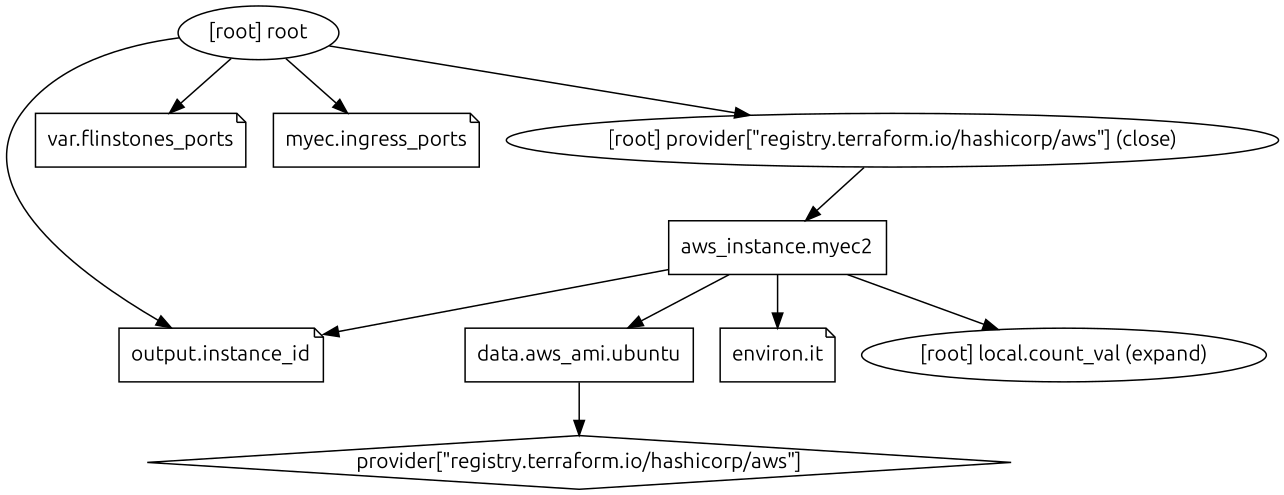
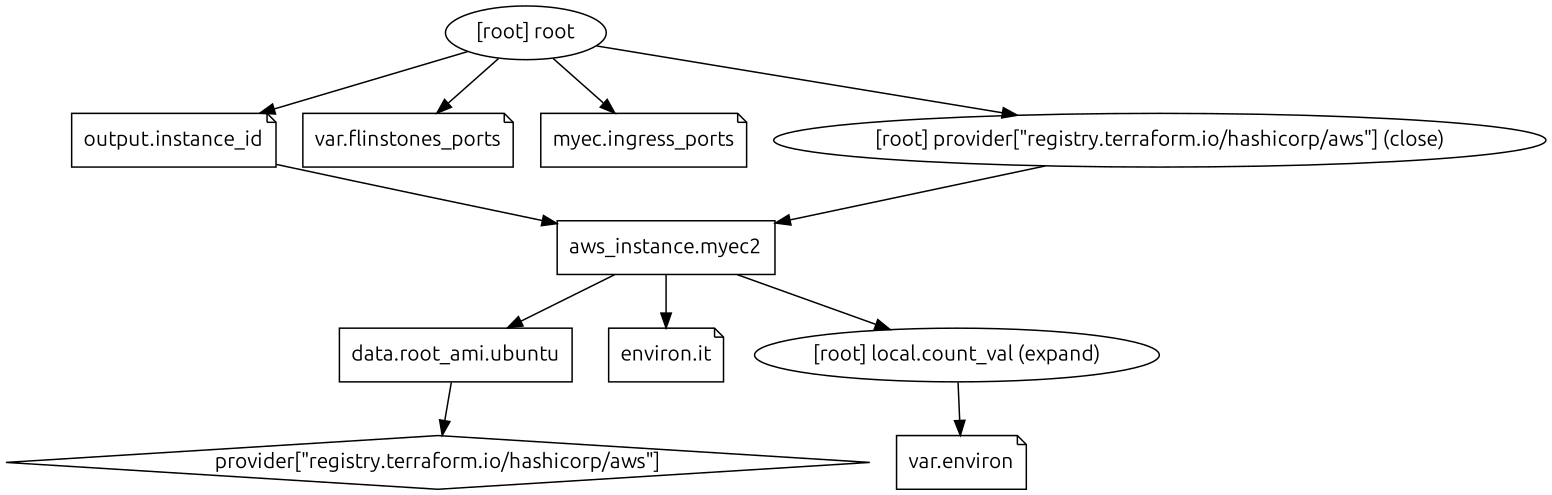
edge "aws_instance.myec2" -> "output.instance_id": reversed
node "data.aws_ami.ubuntu": label "data.aws_ami.ubuntu" -> "data.root_ami.ubuntu"
node "var.environ": added
